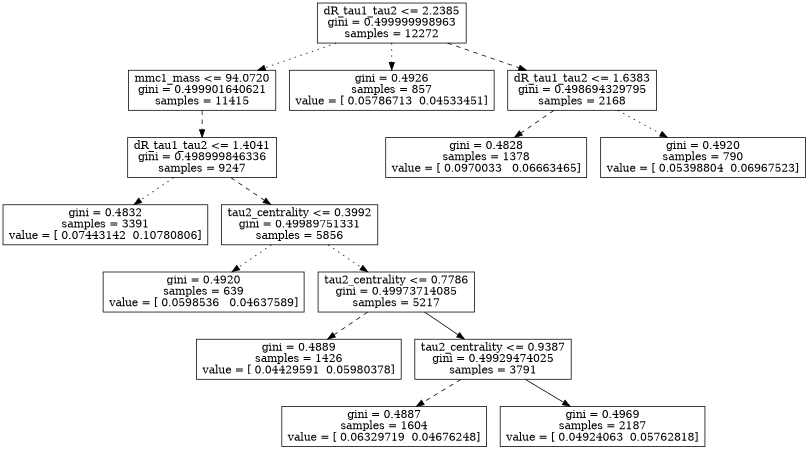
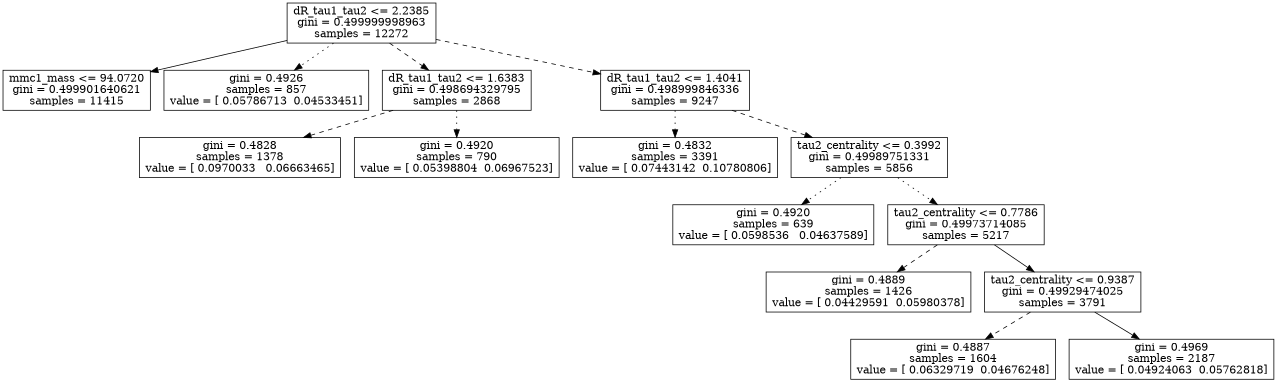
edge "dR_tau1_tau2 <= 2.2385 gini = 0.499999998963 samples = 12272" -> "mmc1_mass <= 94.0720 gini = 0.499901640621 samples = 11415": style dotted -> solid
node "dR_tau1_tau2 <= 1.6383 gini = 0.498694329795 samples = 2168": label "dR_tau1_tau2 <= 1.6383 gini = 0.498694329795 samples = 2168" -> "dR_tau1_tau2 <= 1.6383 gini = 0.498694329795 samples = 2868"
edge "mmc1_mass <= 94.0720 gini = 0.499901640621 samples = 11415" -> "dR_tau1_tau2 <= 1.4041 gini = 0.498999846336 samples = 9247": now "dR_tau1_tau2 <= 2.2385 gini = 0.499999998963 samples = 12272" -> "dR_tau1_tau2 <= 1.4041 gini = 0.498999846336 samples = 9247"
